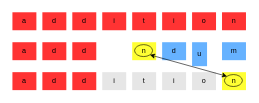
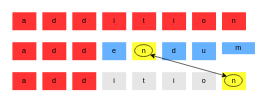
node "e": added
node "m": size 24x18 -> 33x12
node "u": size 15x24 -> 24x18
